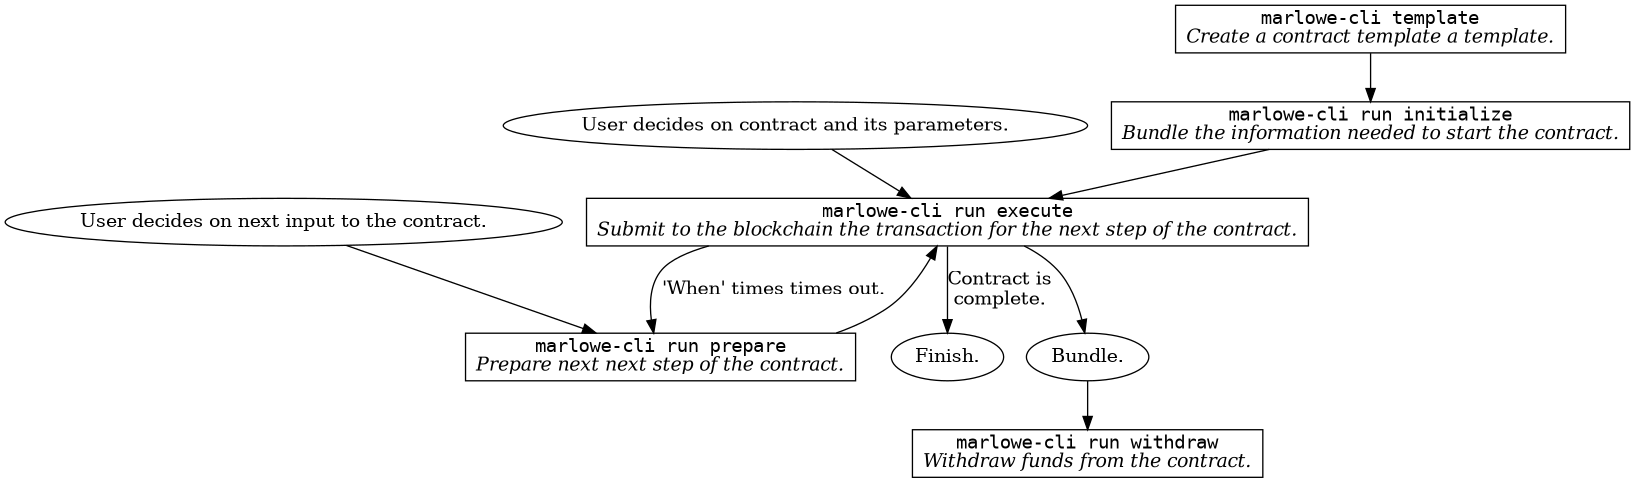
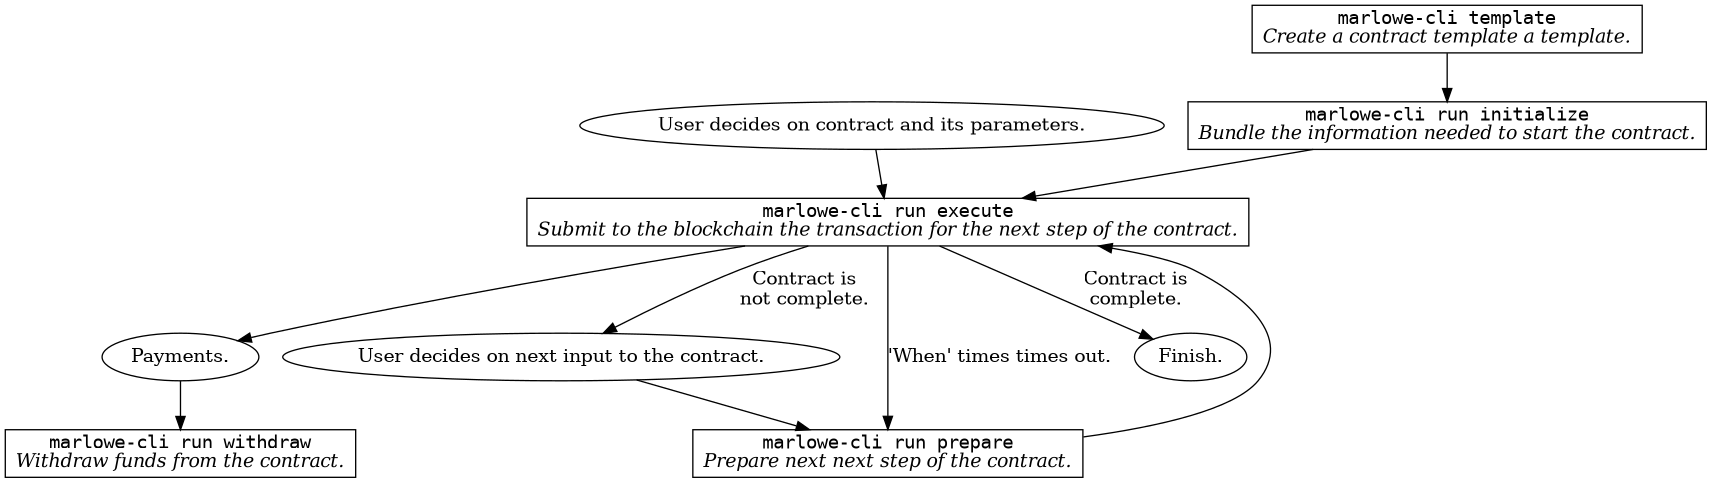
edge "marlowe-cli run execute" -> "User decides on next input to the contract.": added, label "Contract is not complete."
node "Bundle.": label "Bundle." -> "Payments."
